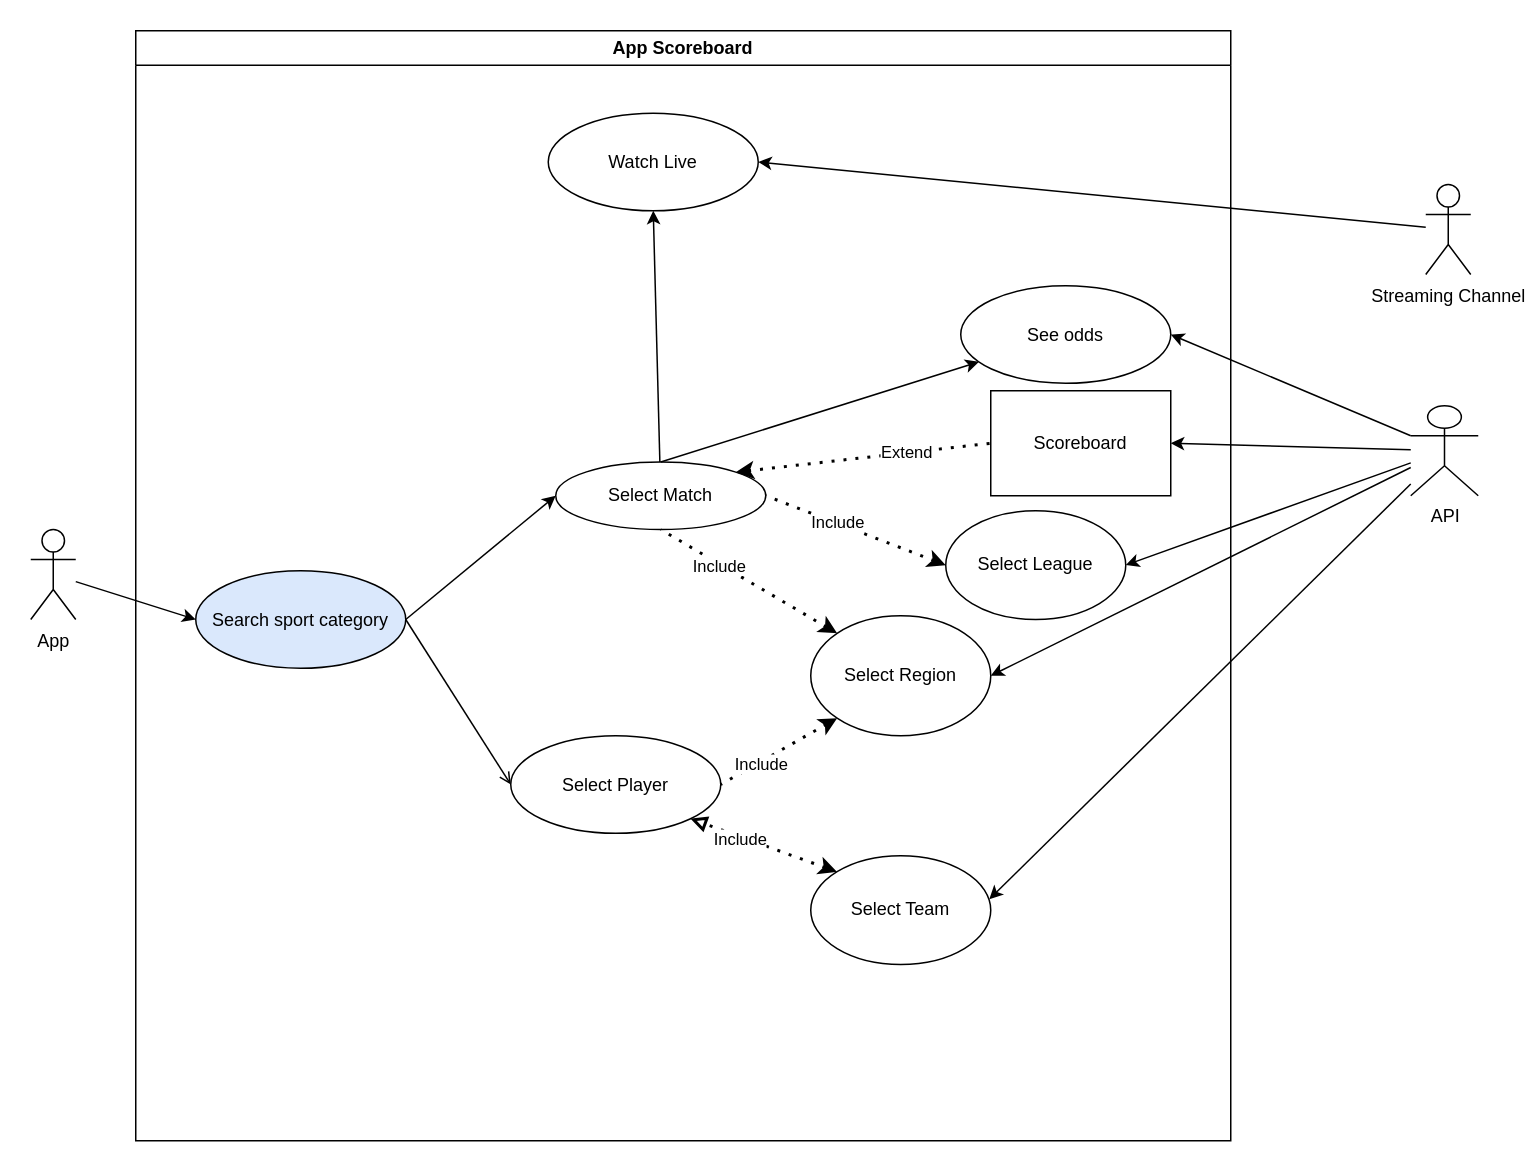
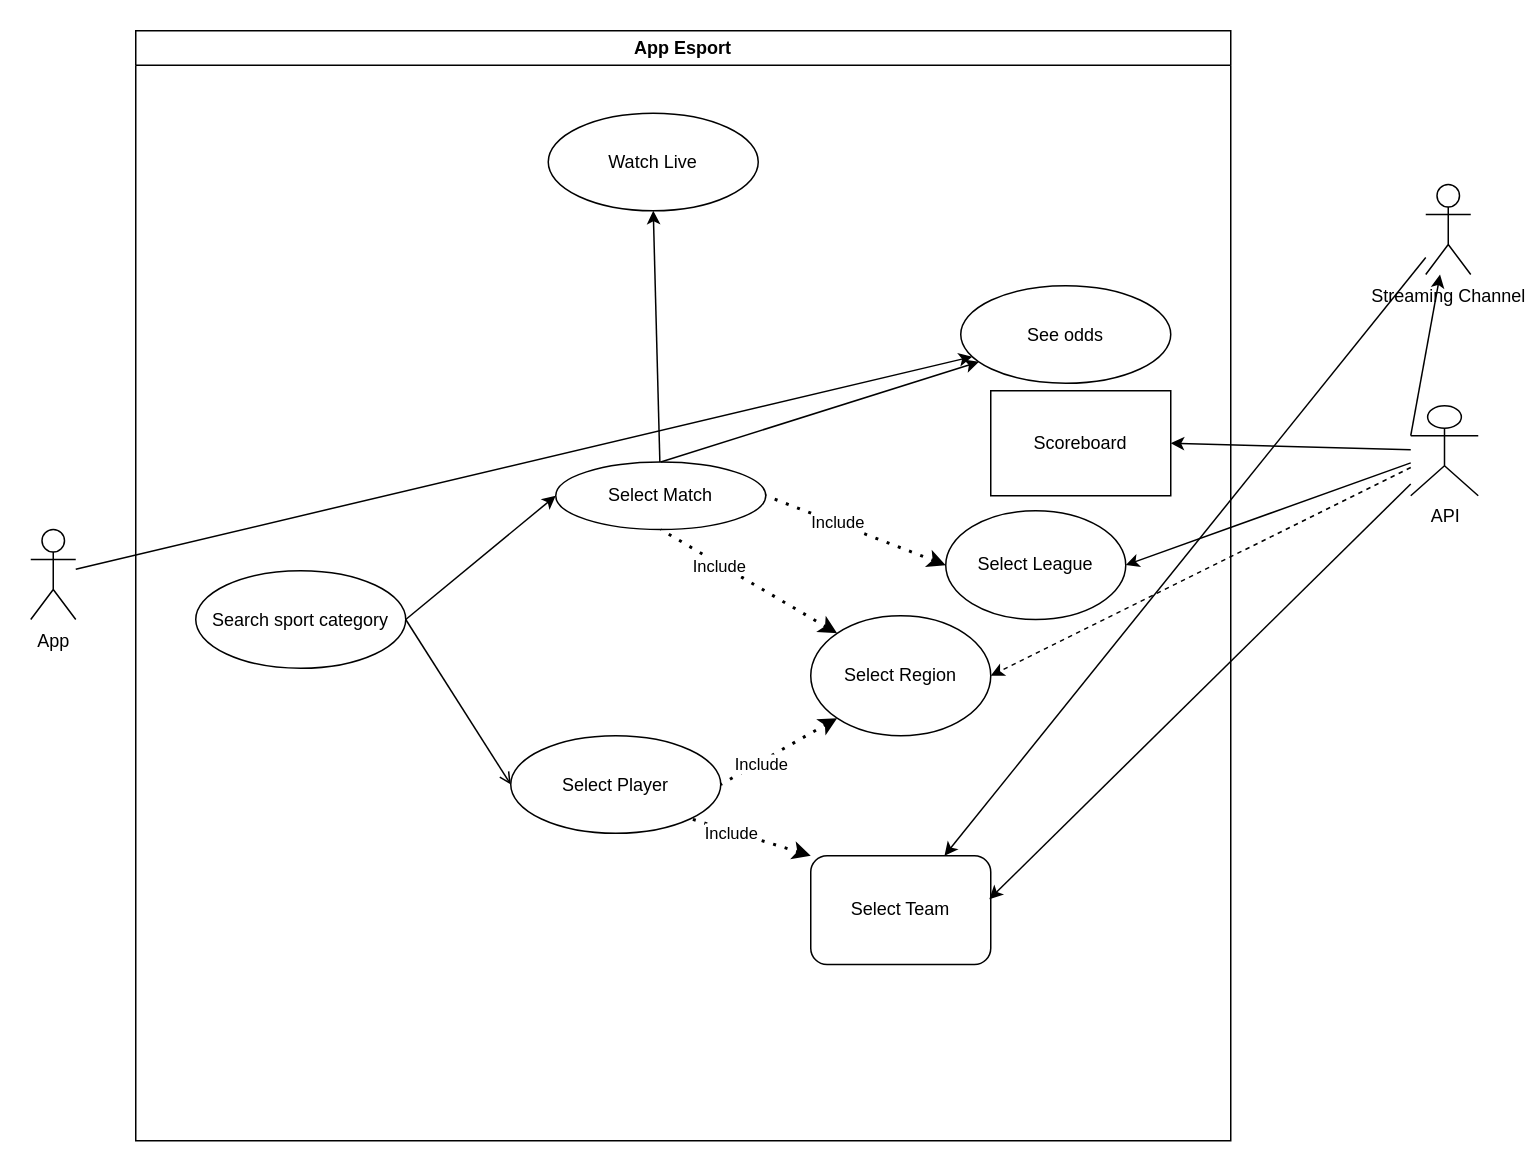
node "App Scoreboard": label "App Scoreboard" -> "App Esport"
edge "Streaming Channel" -> "Watch Live": now "Streaming Channel" -> "Select Team"
edge "API" -> "See odds": now "API" -> "Streaming Channel"
edge "Scoreboard" -> "Select Match": removed, label "Extend"
edge "API" -> "Select Region": style solid -> dashed
edge "App" -> "Search sport category": now "App" -> "See odds"
node "Search sport category": fillcolor #dae8fc -> #ffffff
edge "Select Player" -- "Select Team": arrowhead block -> none
node "Select Team": shape ellipse -> rounded rectangle
